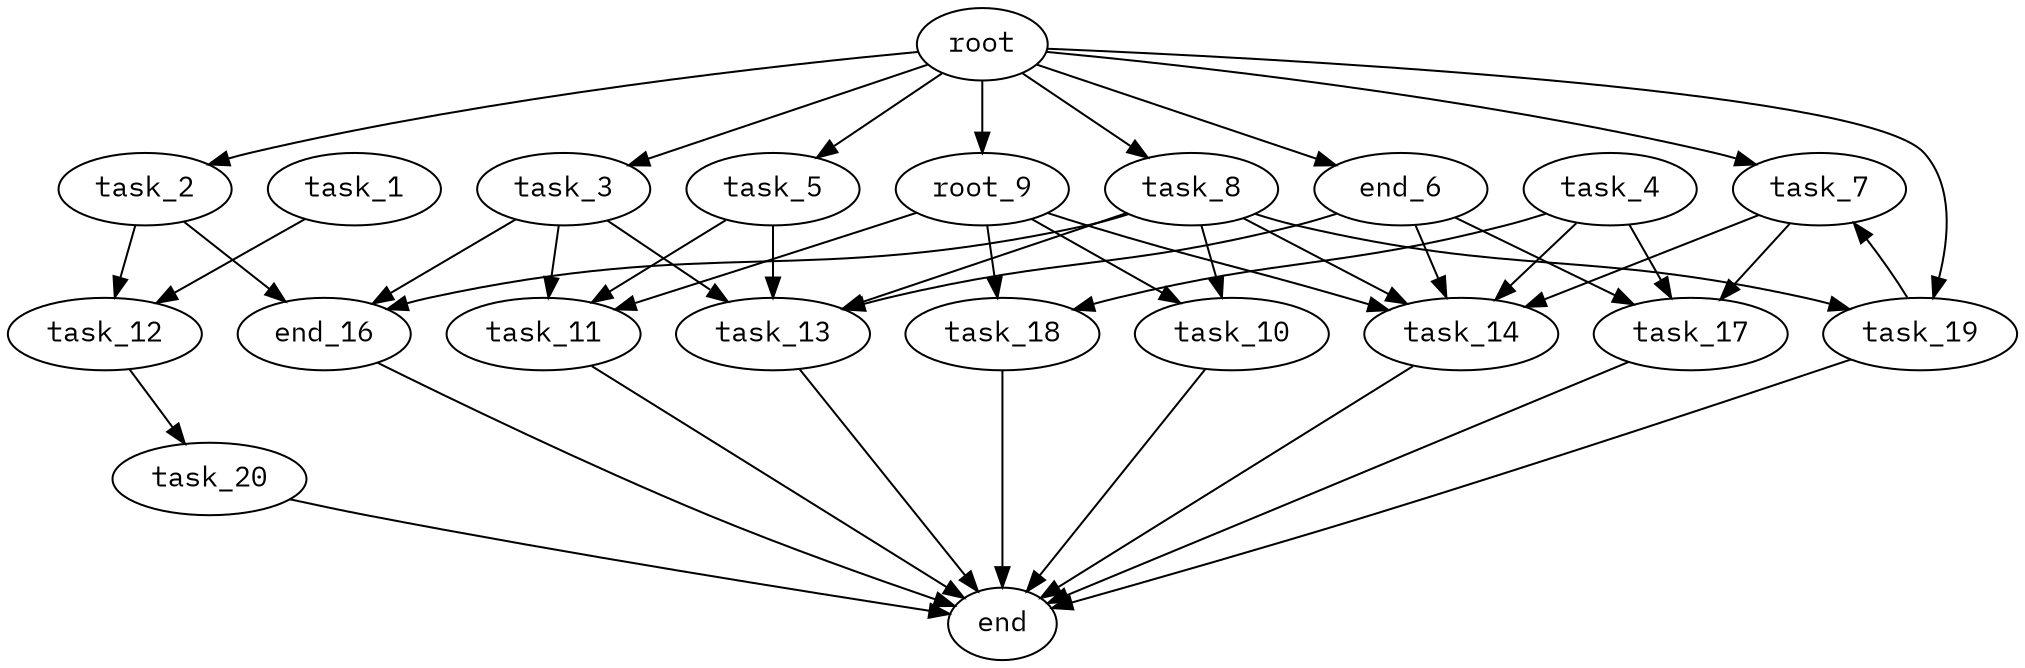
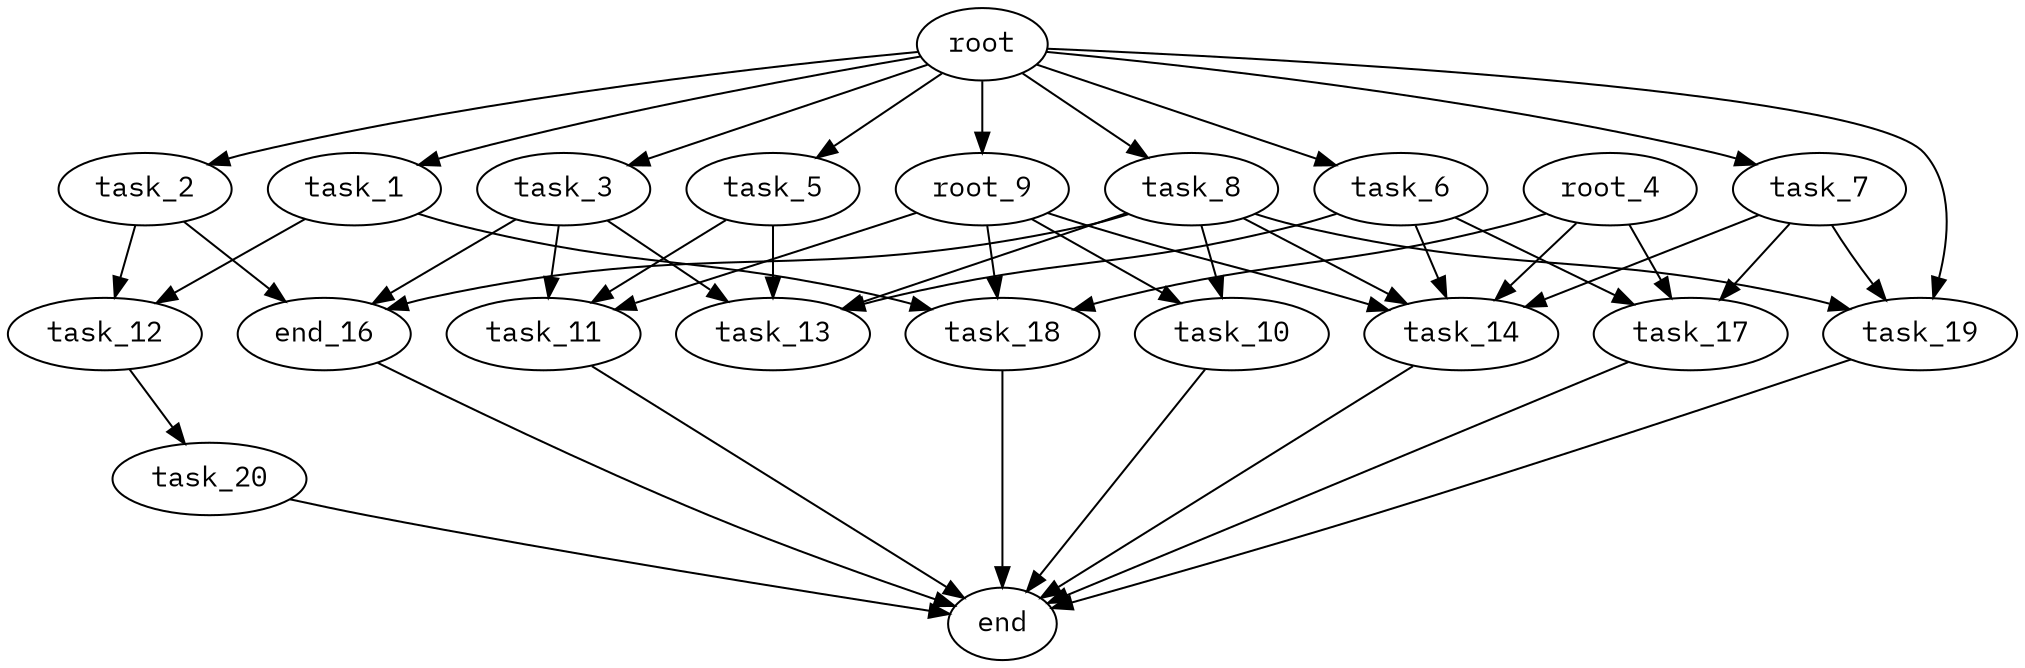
edge "root" -> "task_1": added
node "end_6": label "end_6" -> "task_6"
node "task_4": label "task_4" -> "root_4"
edge "task_1" -> "task_18": added
edge "task_19" -> "task_7": reversed
edge "task_13" -> "end": removed
